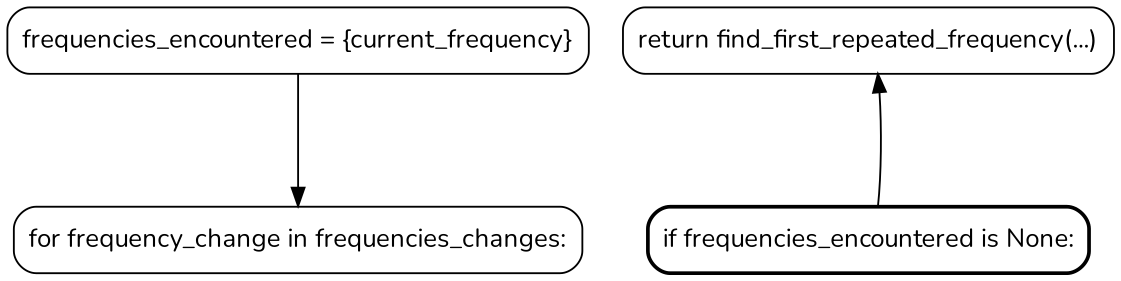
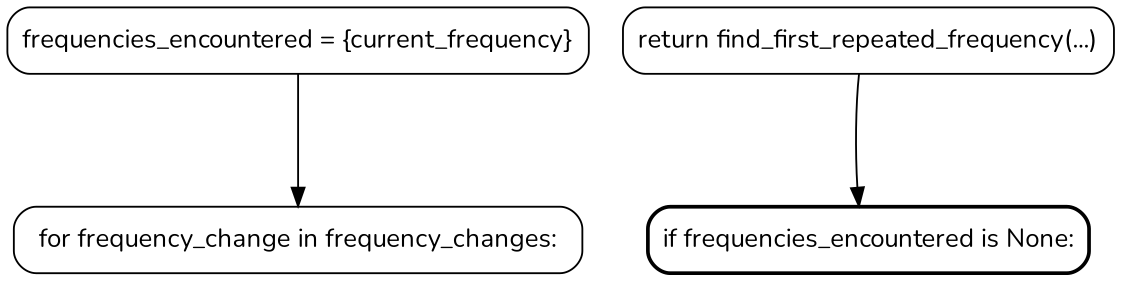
edge "if frequencies_encountered is None:" -> "return find_first_repeated_frequency(...)": reversed
node "for frequency_change in frequencies_changes:": label "for frequency_change in frequencies_changes:" -> "for frequency_change in frequency_changes:"
